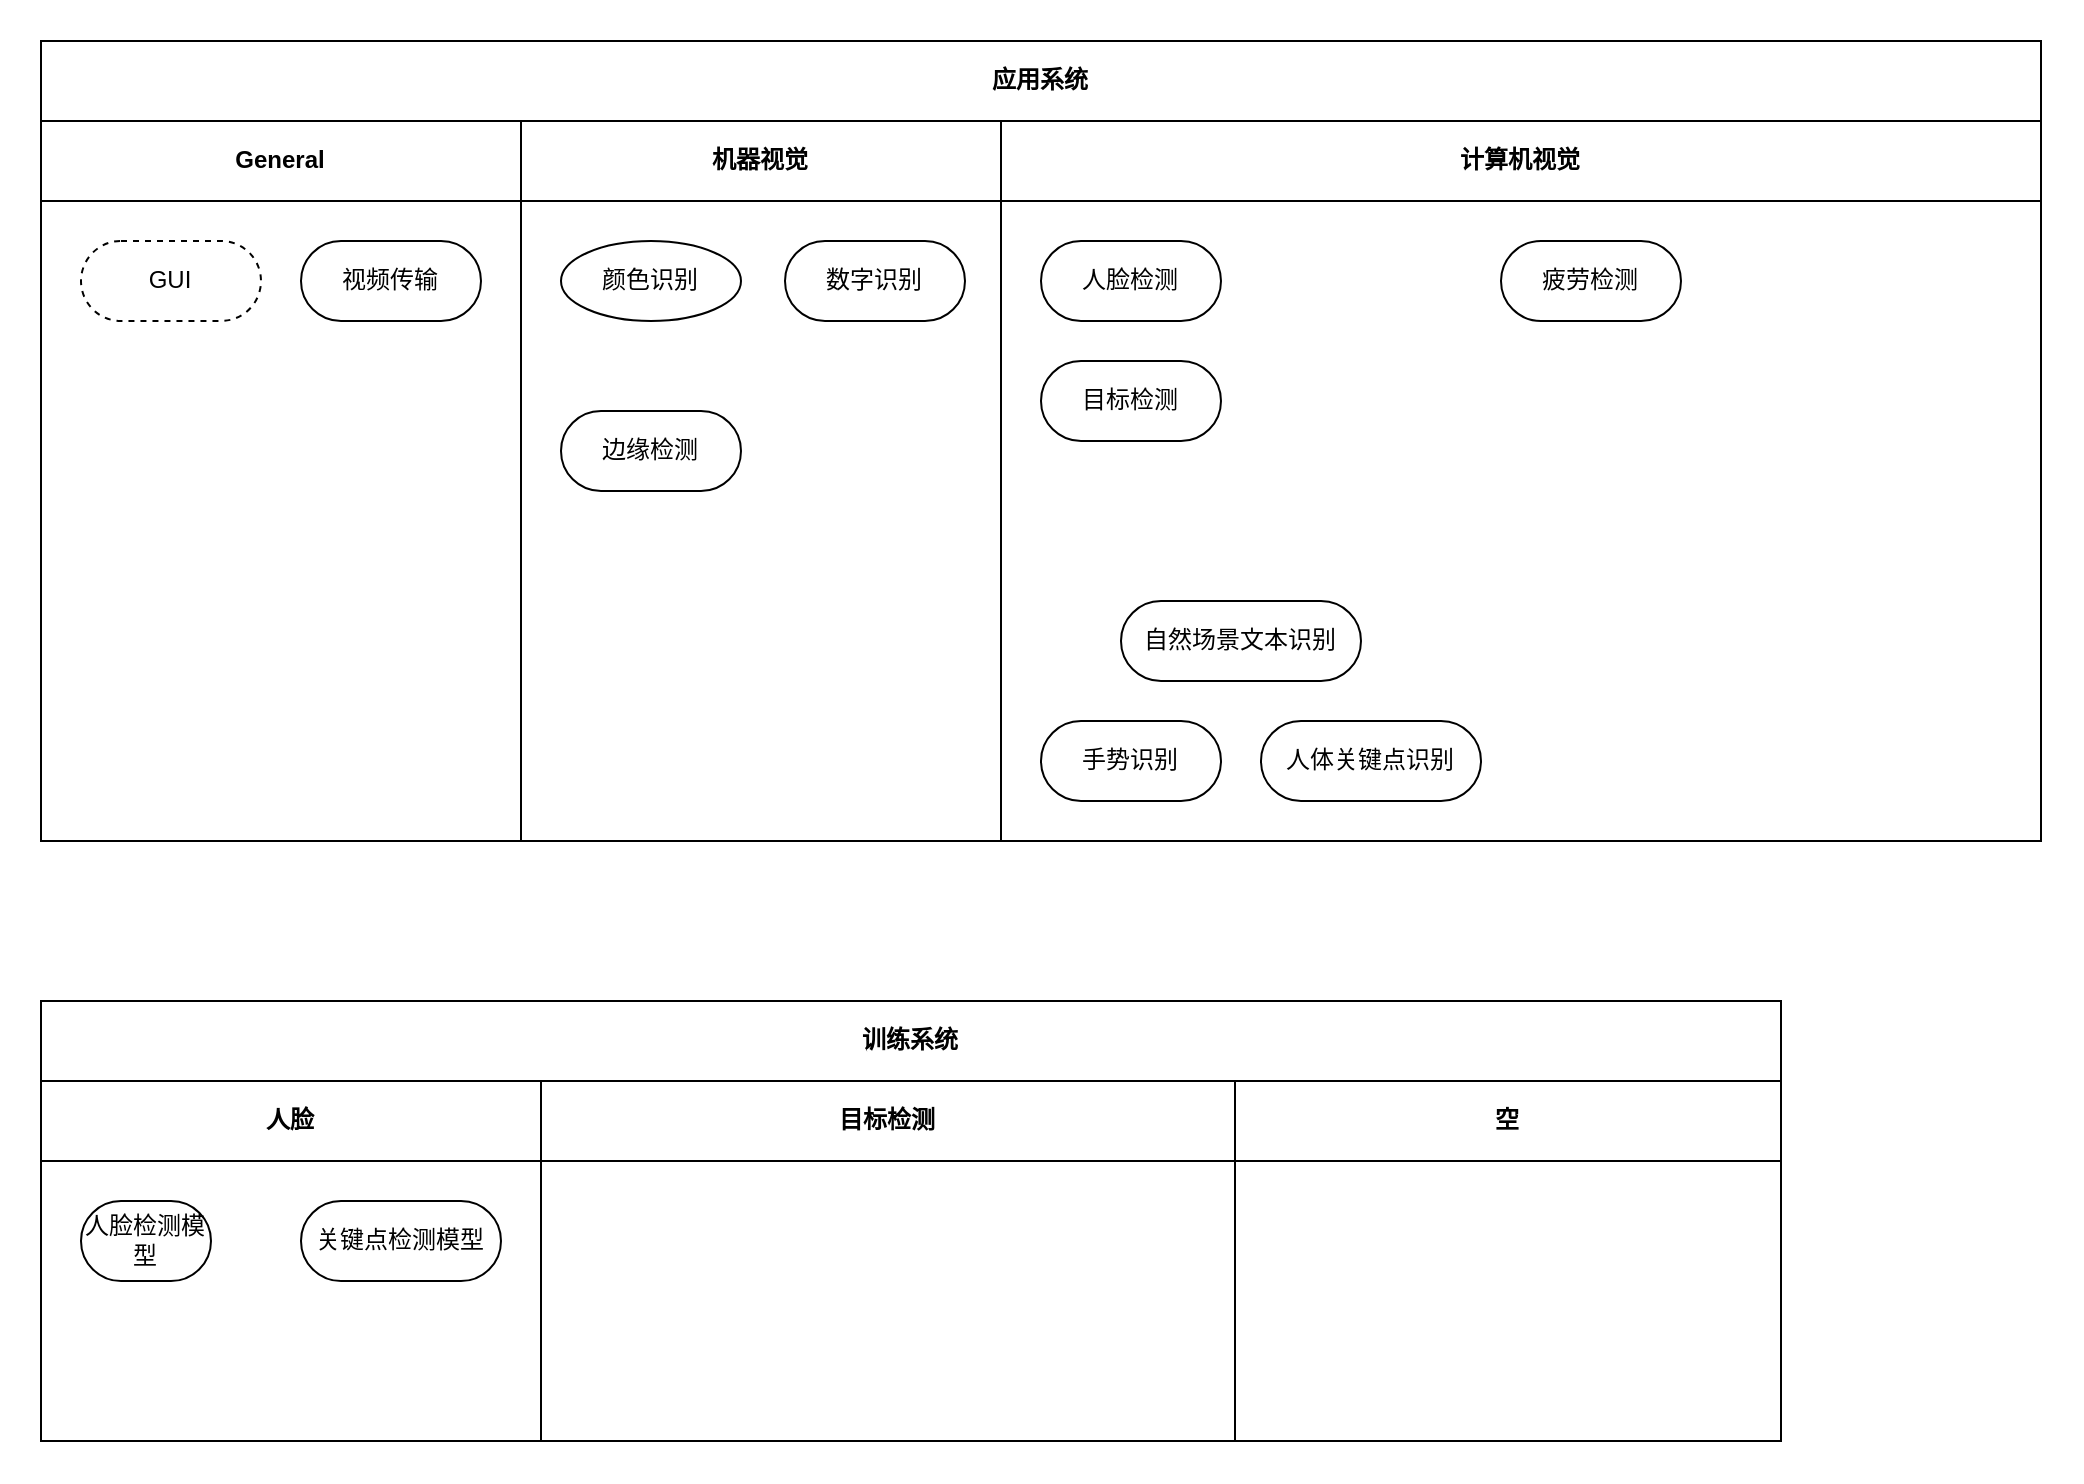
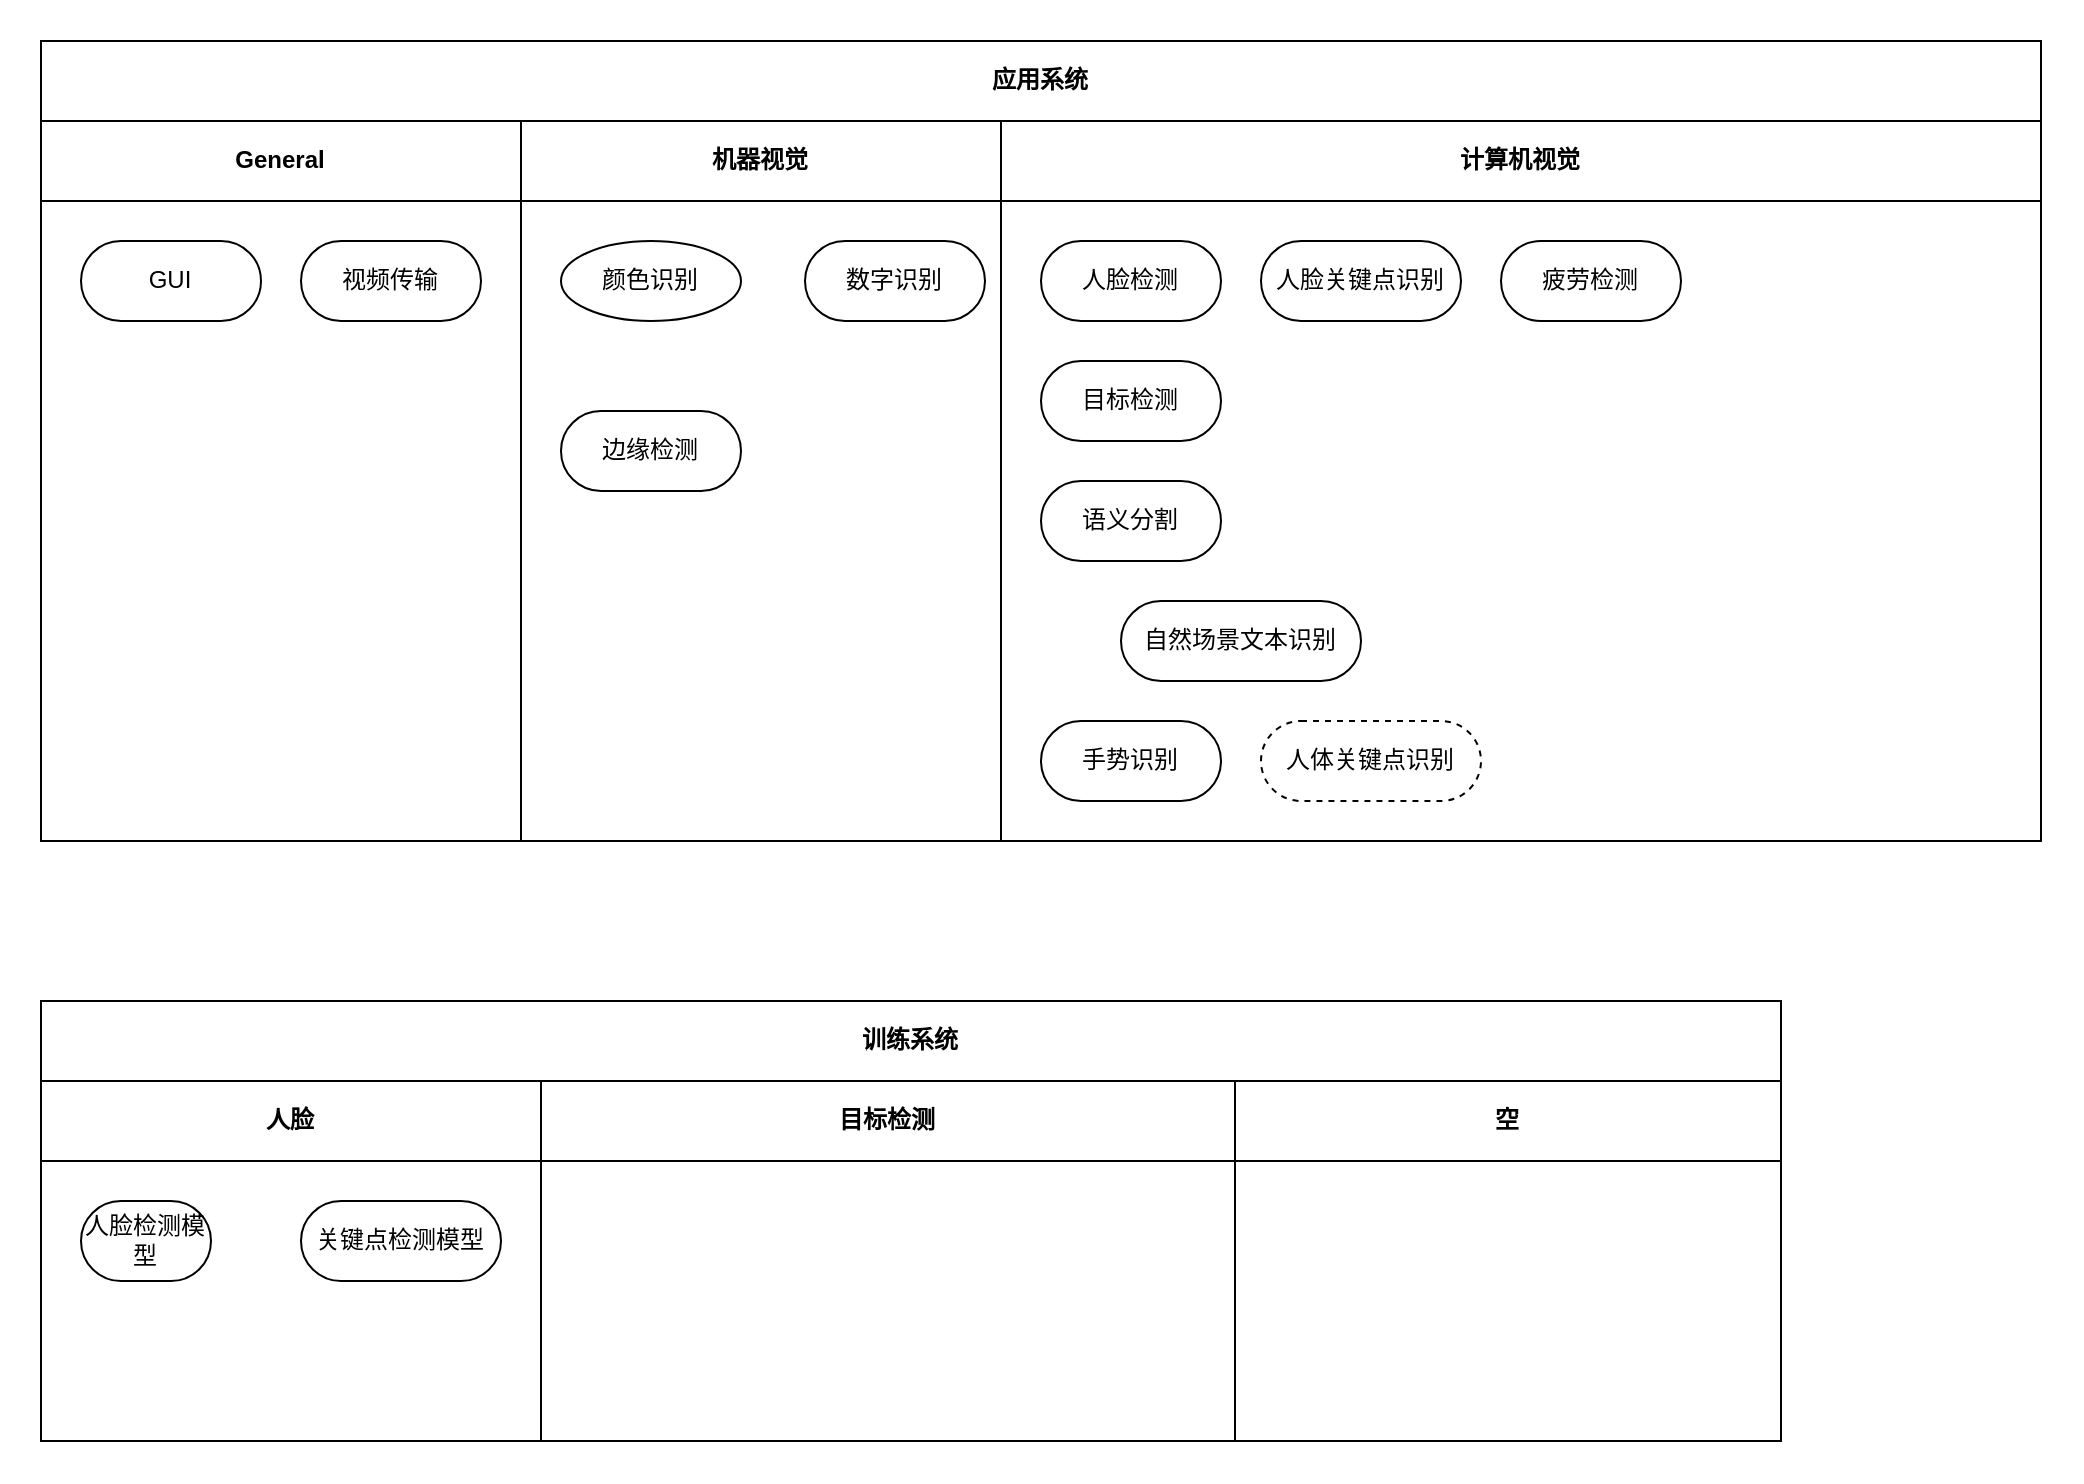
node "GUI": style dashed -> solid
node "数字识别": moved (875, 281) -> (895, 281)
node "人脸关键点识别": added
node "语义分割": added
node "人体关键点识别": style solid -> dashed
